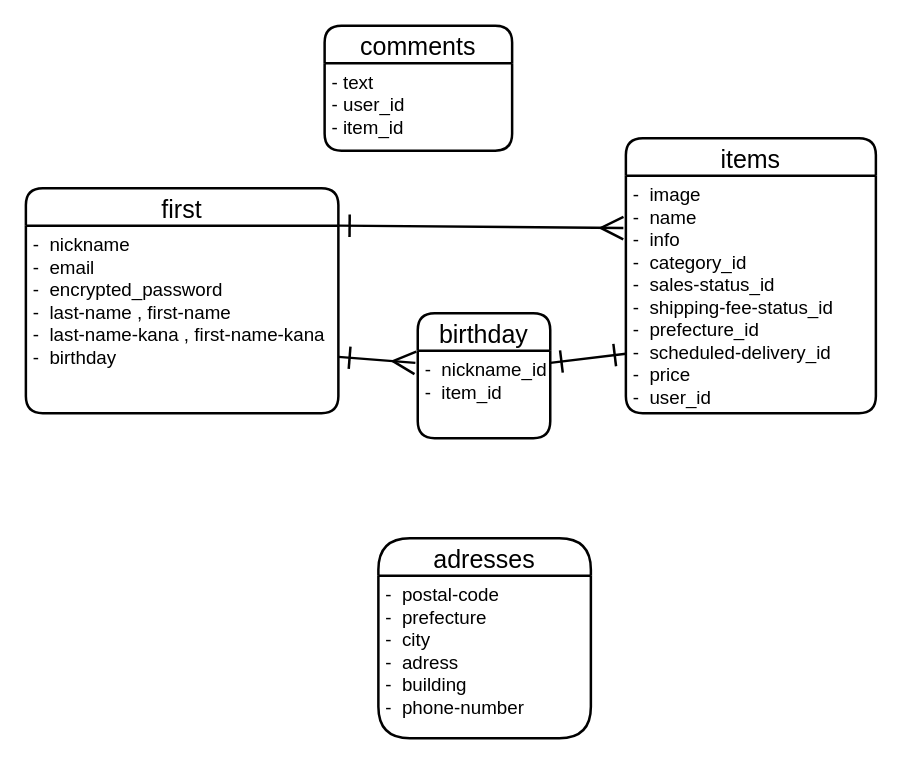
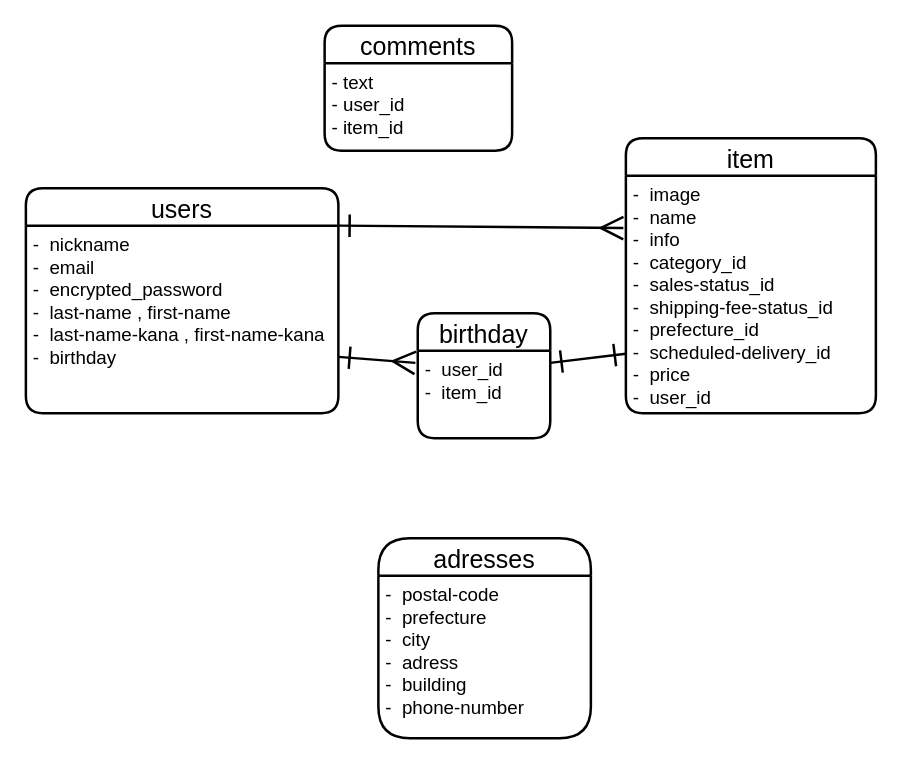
node "items": label "items" -> "item"
node "first": label "first" -> "users"
node "- nickname_id - item_id": label "- nickname_id - item_id" -> "- user_id - item_id"
